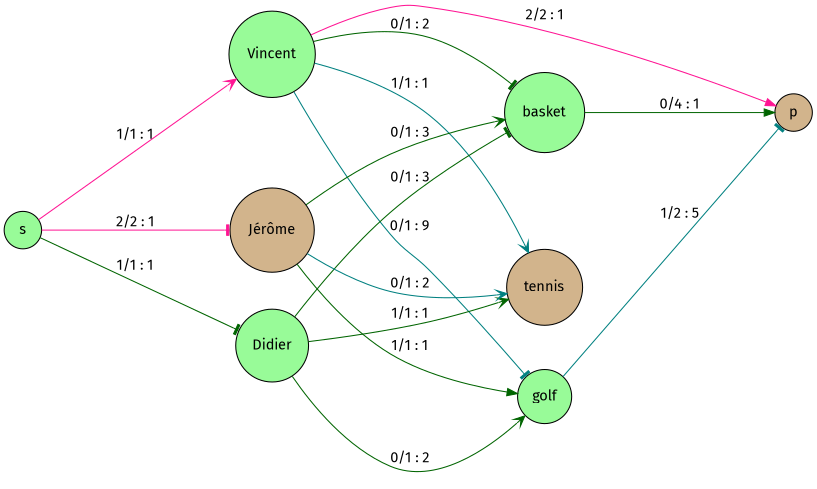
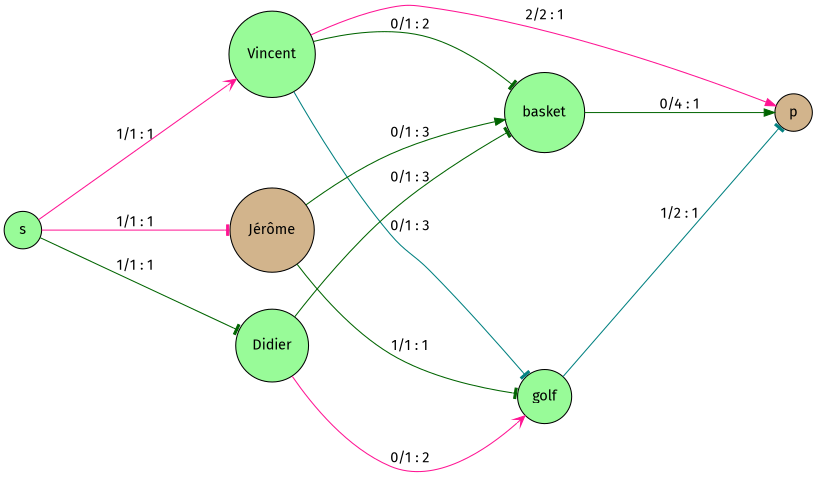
edge "Jérôme" -> "basket": arrowhead vee -> normal
edge "golf" -> "p": label "1/2 : 5" -> "1/2 : 1"
edge "s" -> "Jérôme": label "2/2 : 1" -> "1/1 : 1"
edge "Vincent" -> "golf": label "0/1 : 9" -> "0/1 : 3"
node "tennis": removed
edge "Jérôme" -> "golf": arrowhead normal -> tee
edge "Didier" -> "golf": color darkgreen -> deeppink
